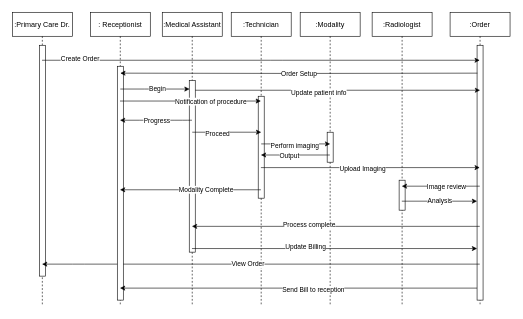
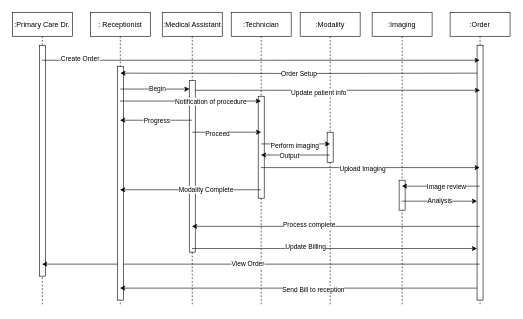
node ":Radiologist": label ":Radiologist" -> ":Imaging"
